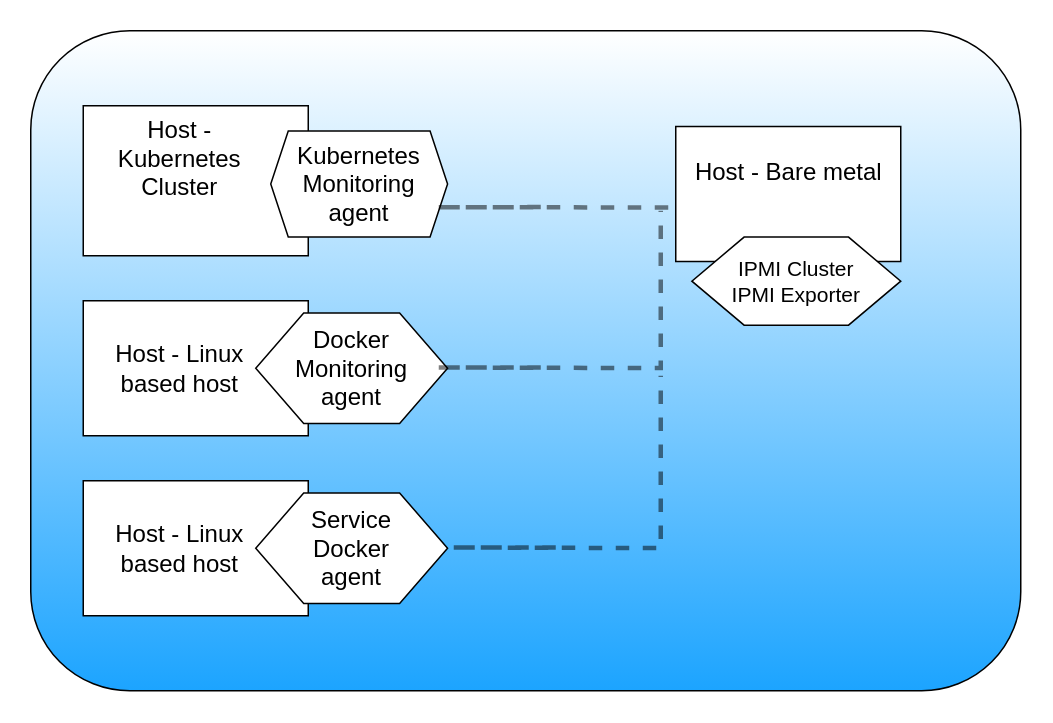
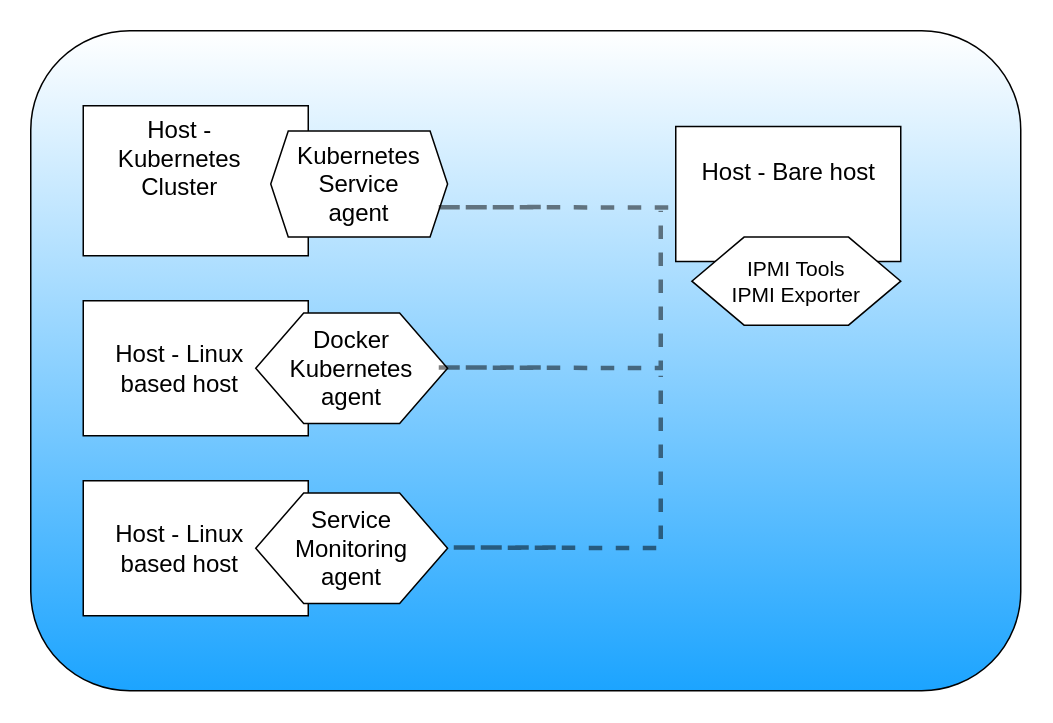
node "Host - Bare metal": label "Host - Bare metal" -> "Host - Bare host"
node "Kubernetes Monitoring agent": label "Kubernetes Monitoring agent" -> "Kubernetes Service agent"
node "IPMI ClusterIPMI Exporter": label "IPMI ClusterIPMI Exporter" -> "IPMI ToolsIPMI Exporter"
node "Docker Monitoring agent": label "Docker Monitoring agent" -> "Docker Kubernetes agent"
node "Service Docker agent": label "Service Docker agent" -> "Service Monitoring agent"
